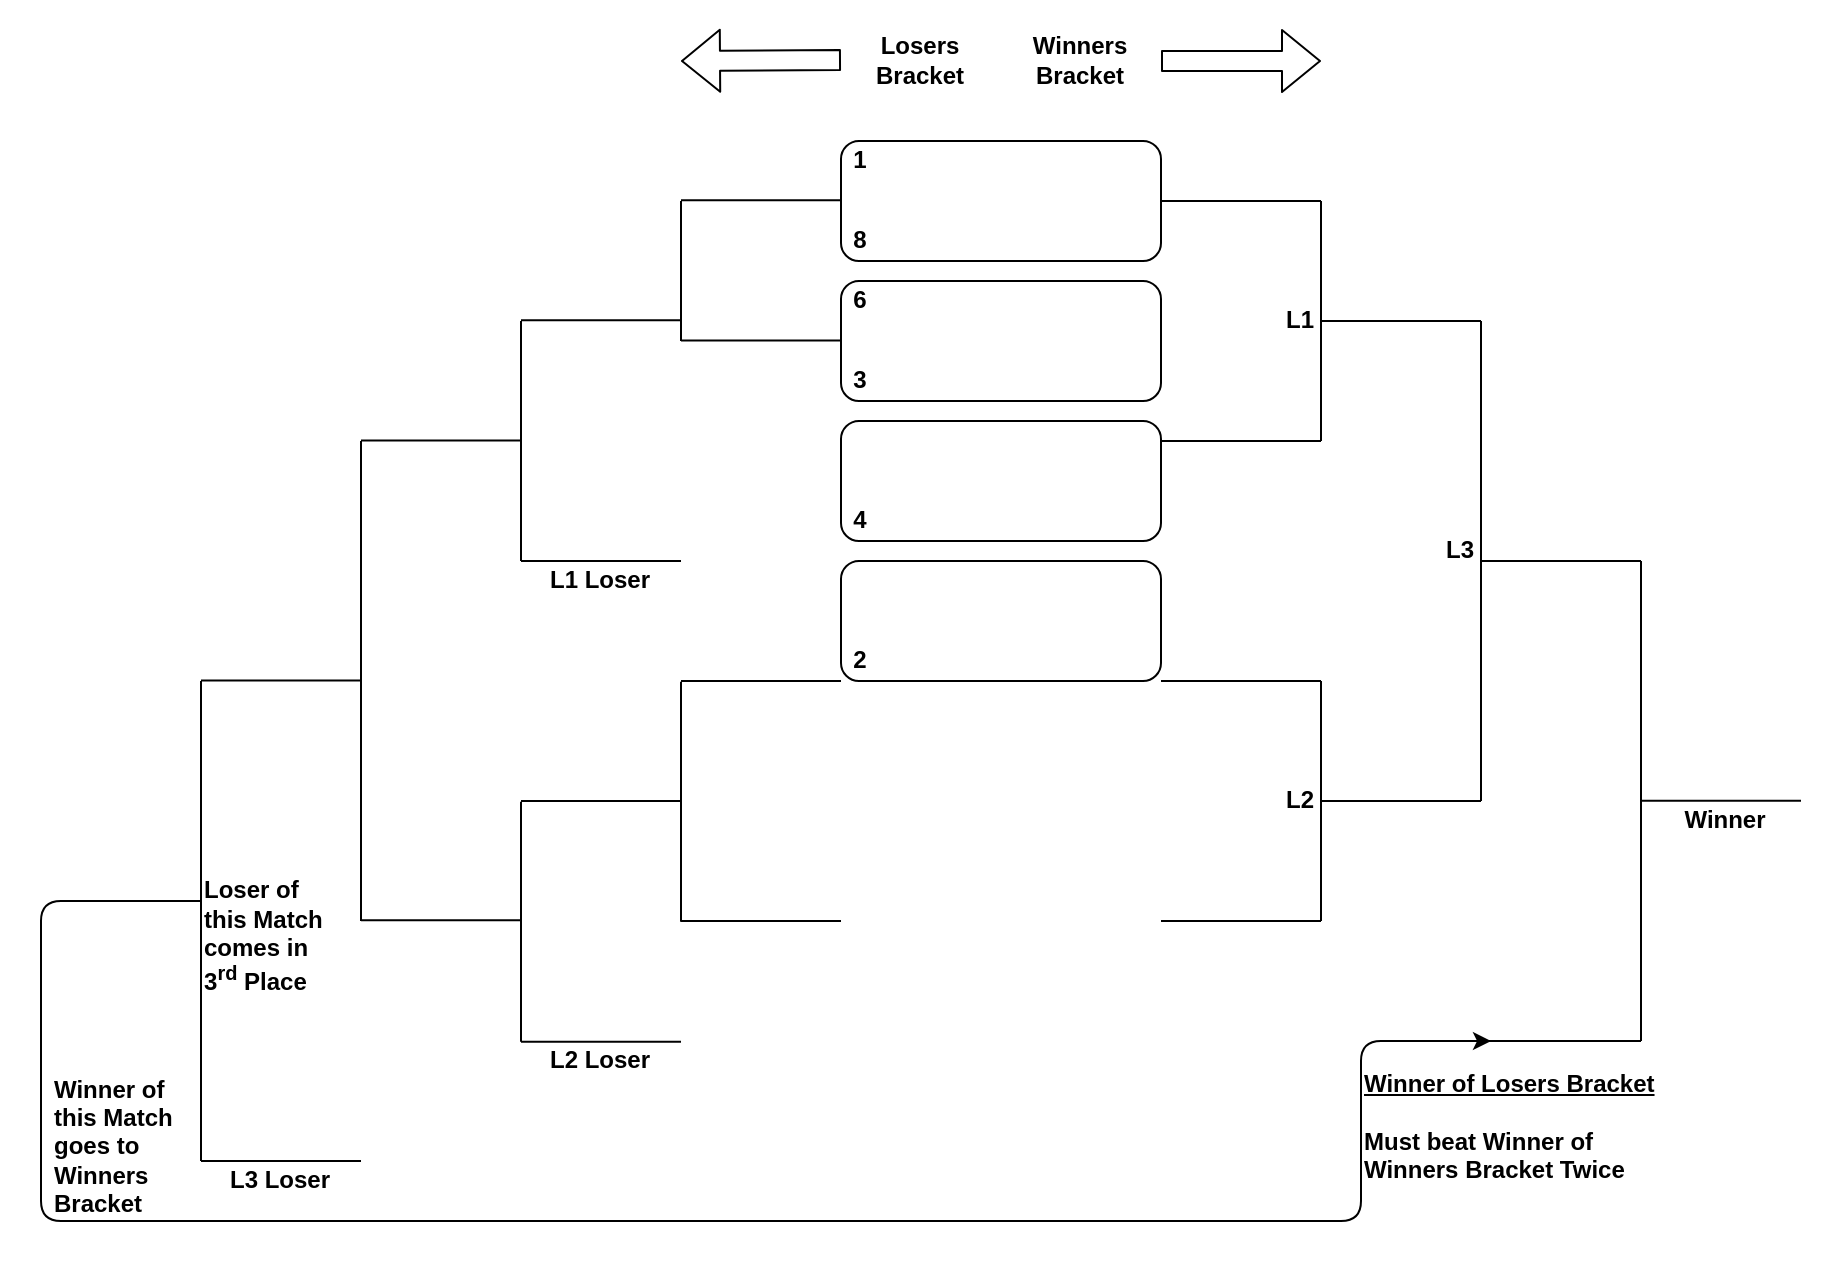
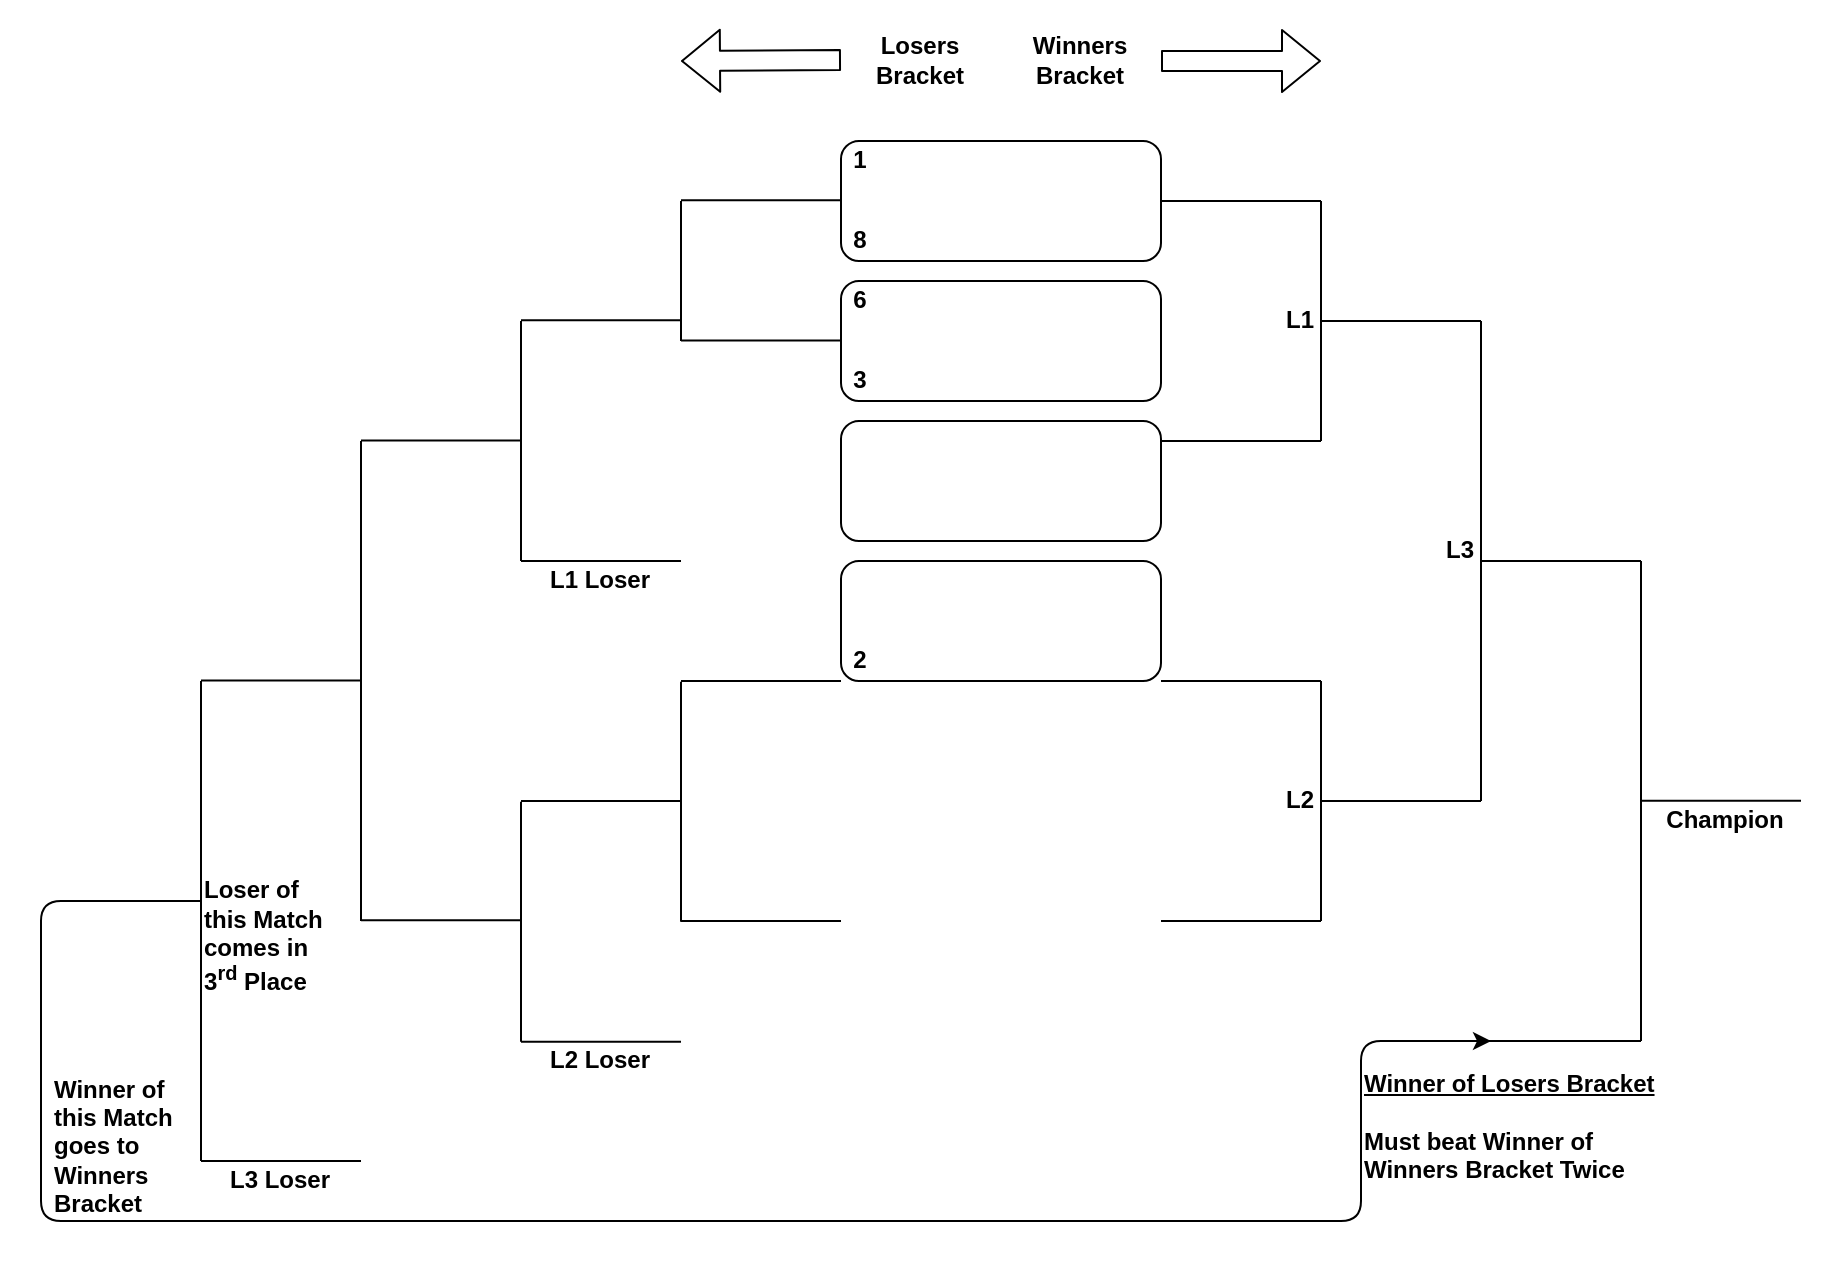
node "4": removed
node "Winner": label "Winner" -> "Champion"
